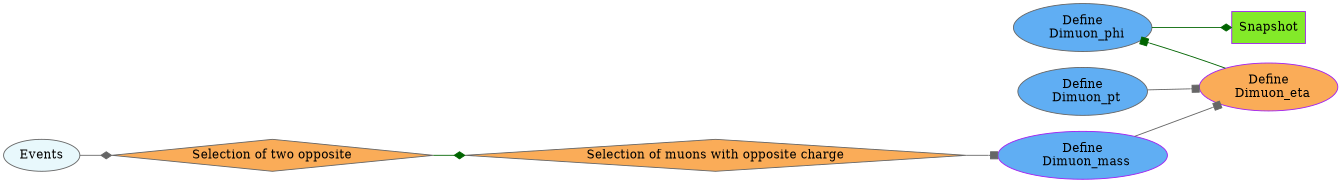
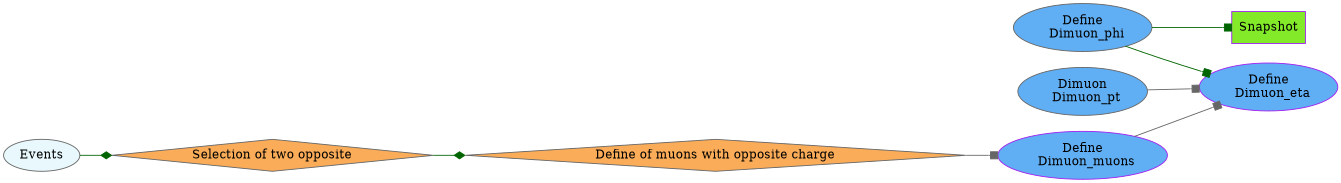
edge "Define Dimuon_phi" -> "Snapshot": arrowhead diamond -> box
edge "Define Dimuon_eta" -> "Define Dimuon_phi": reversed
node "Define Dimuon_eta": fillcolor #faac58 -> #60aef3
node "Define Dimuon_pt": label "Define Dimuon_pt" -> "Dimuon Dimuon_pt"
edge "Events" -> "Selection of two opposite": color gray40 -> darkgreen
node "Selection of muons with opposite charge": label "Selection of muons with opposite charge" -> "Define of muons with opposite charge"
node "Define Dimuon_mass": label "Define Dimuon_mass" -> "Define Dimuon_muons"
